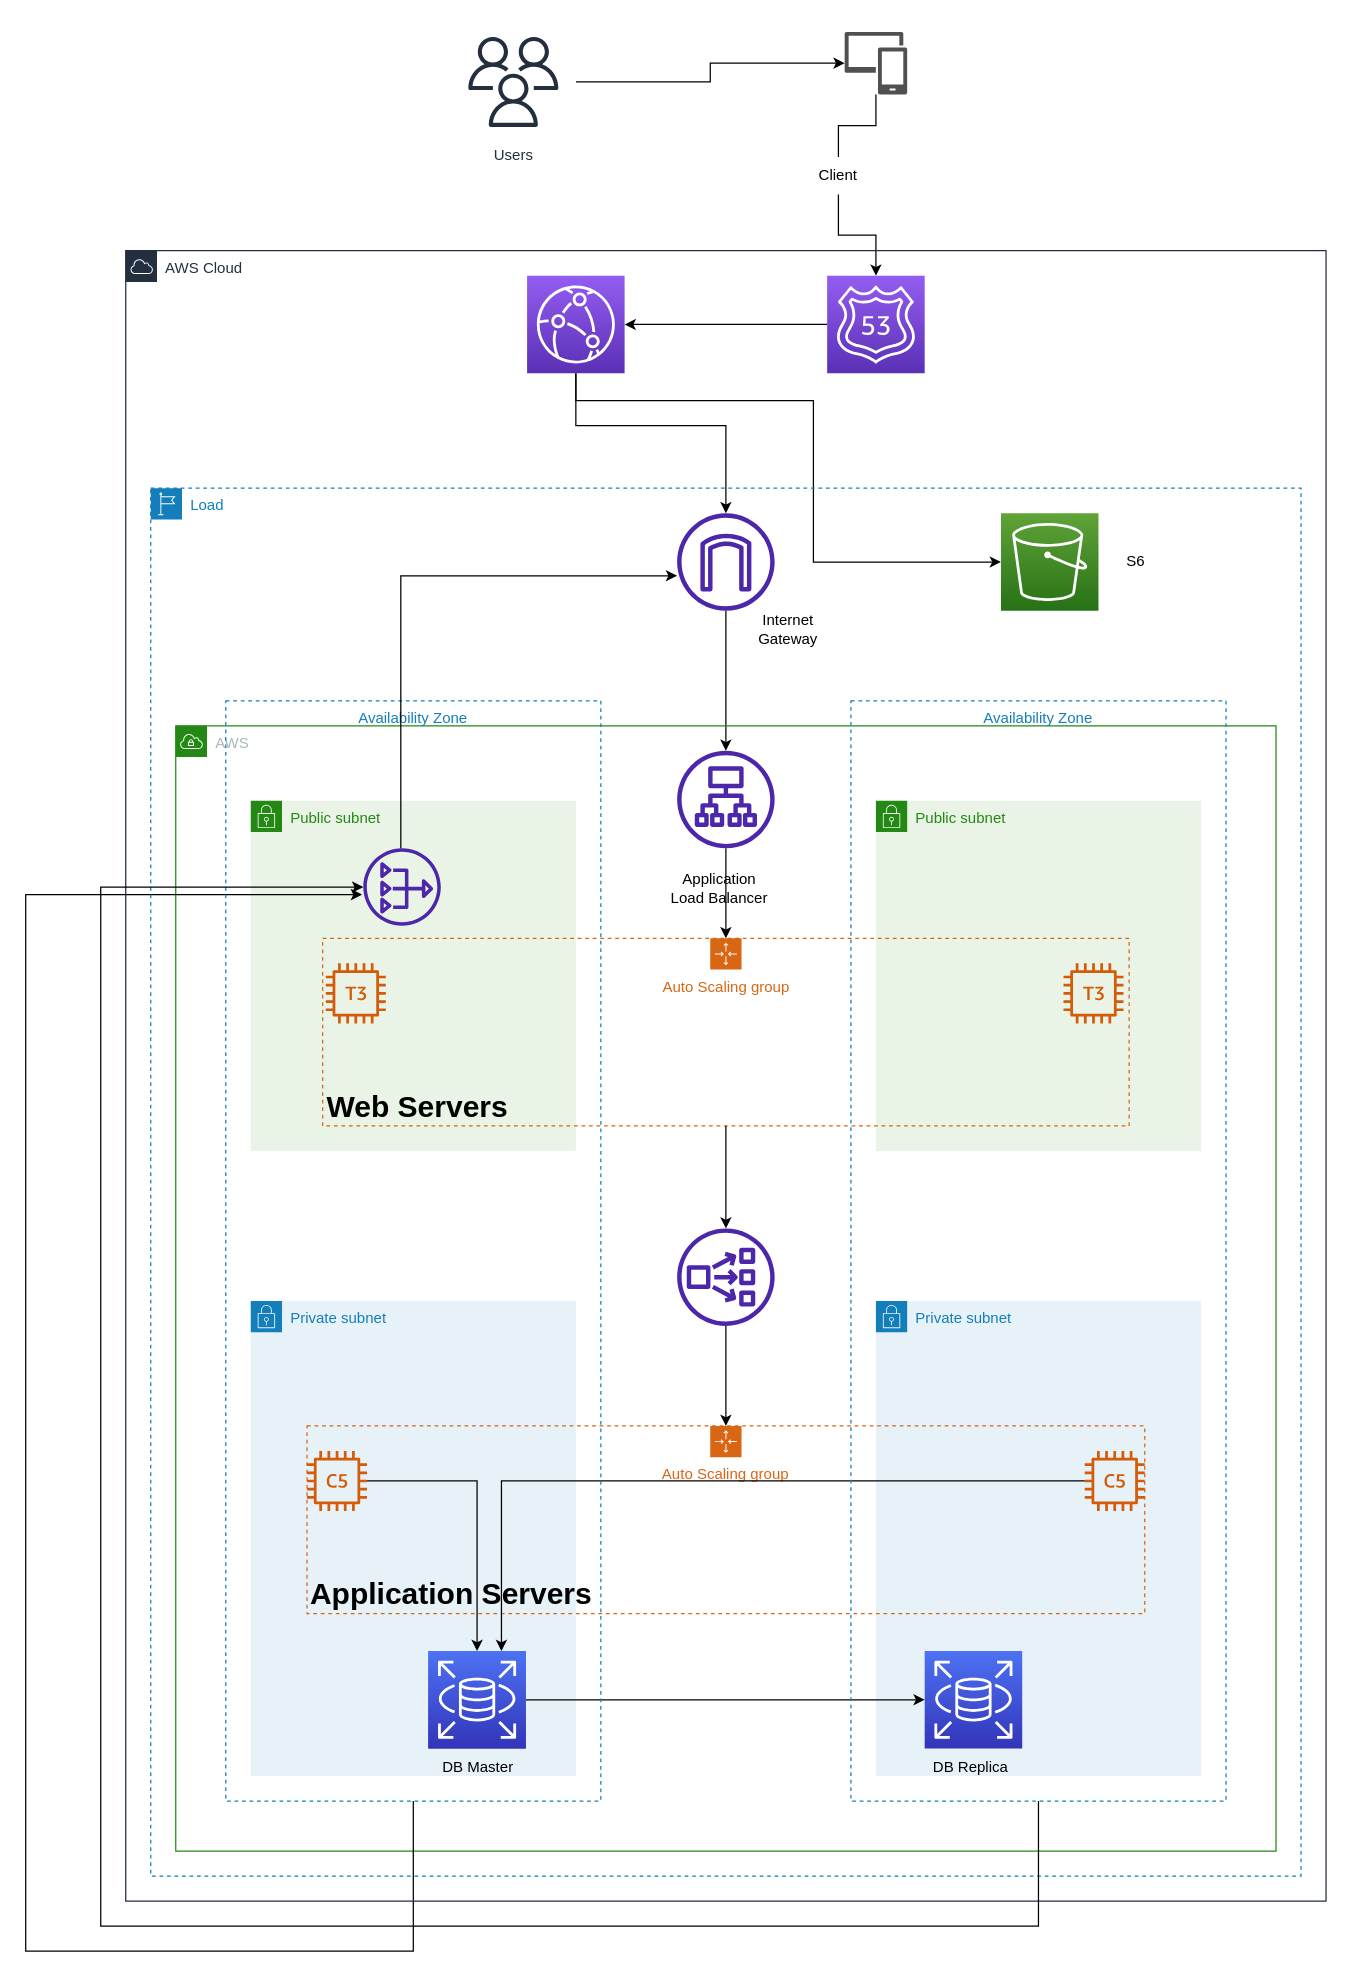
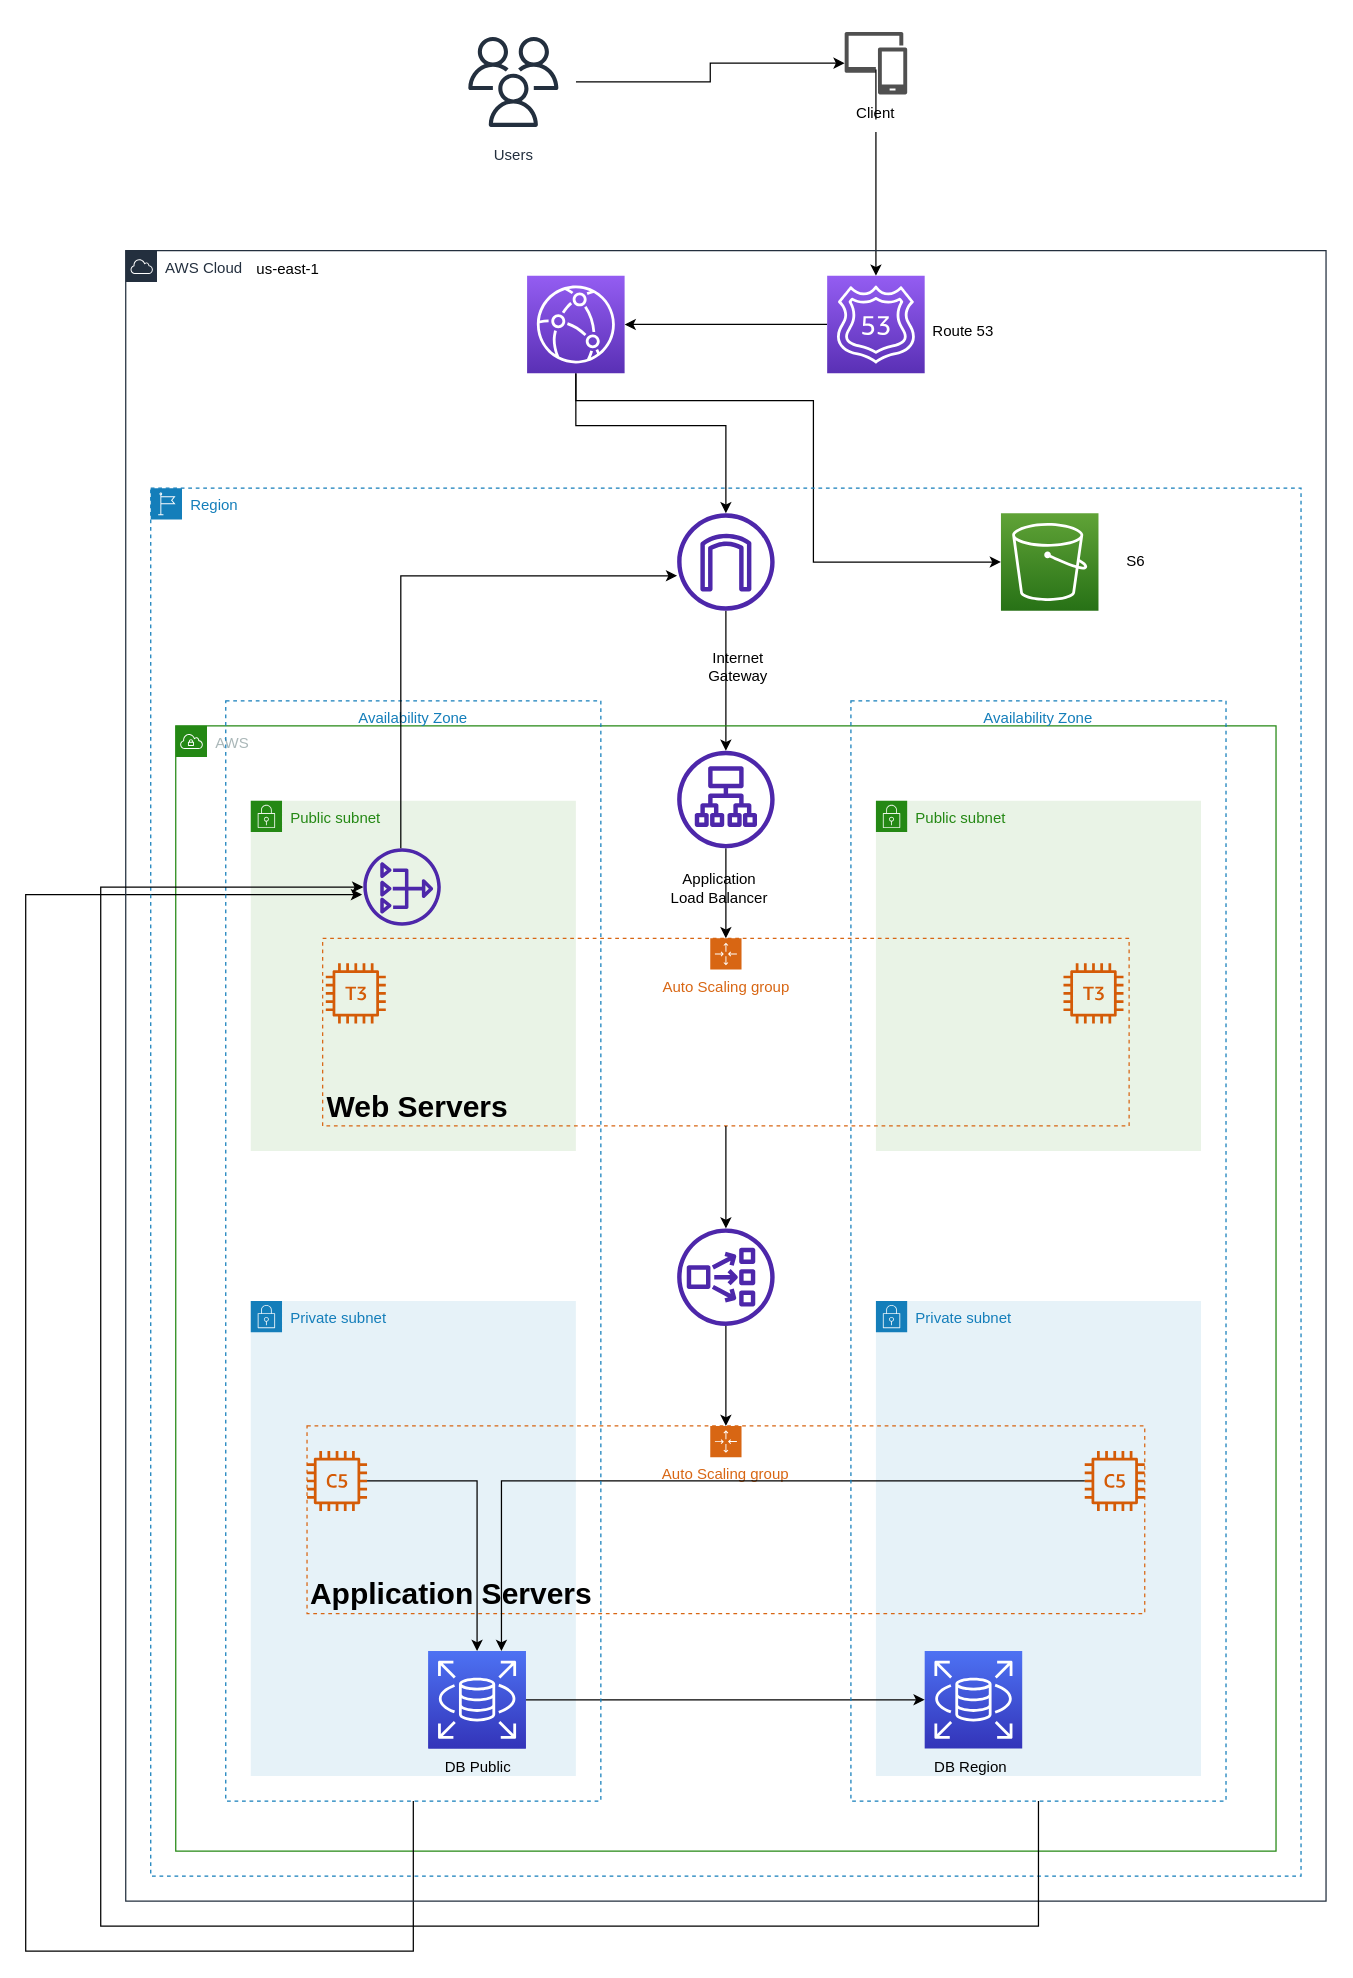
node "Client": moved (838, 176) -> (876, 113)
node "us-east-1": added
node "Route 53": added
node "Load": label "Load" -> "Region"
node "Internet Gateway": moved (788, 629) -> (738, 667)
node "DB Master": label "DB Master" -> "DB Public"
node "DB Replica": label "DB Replica" -> "DB Region"
